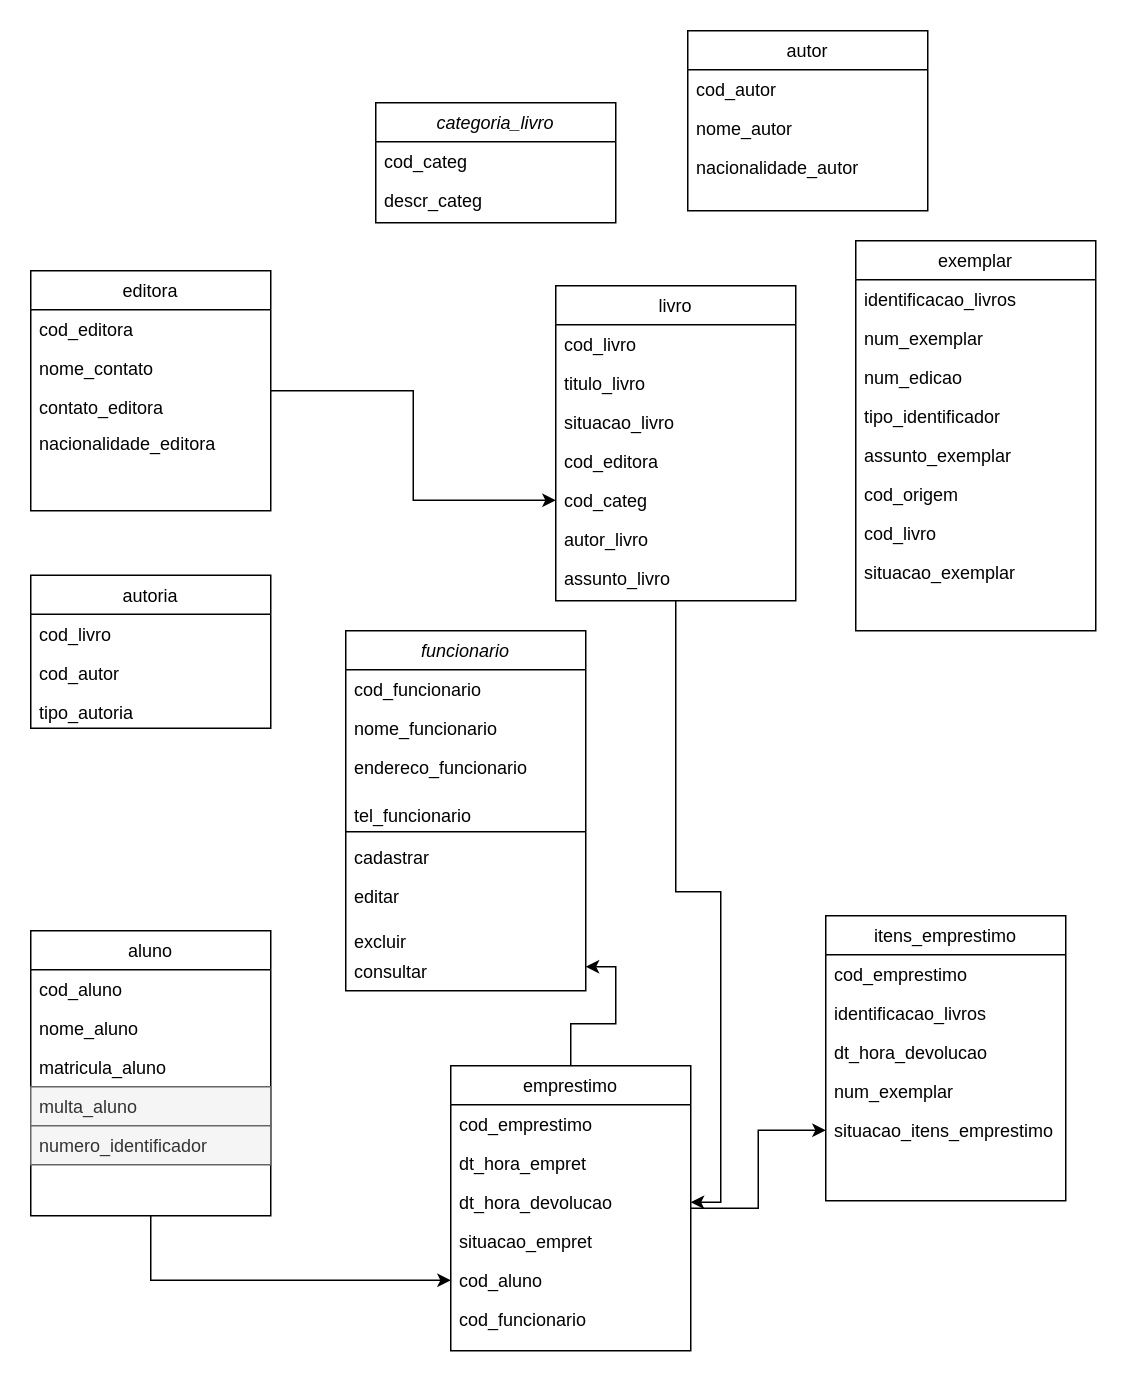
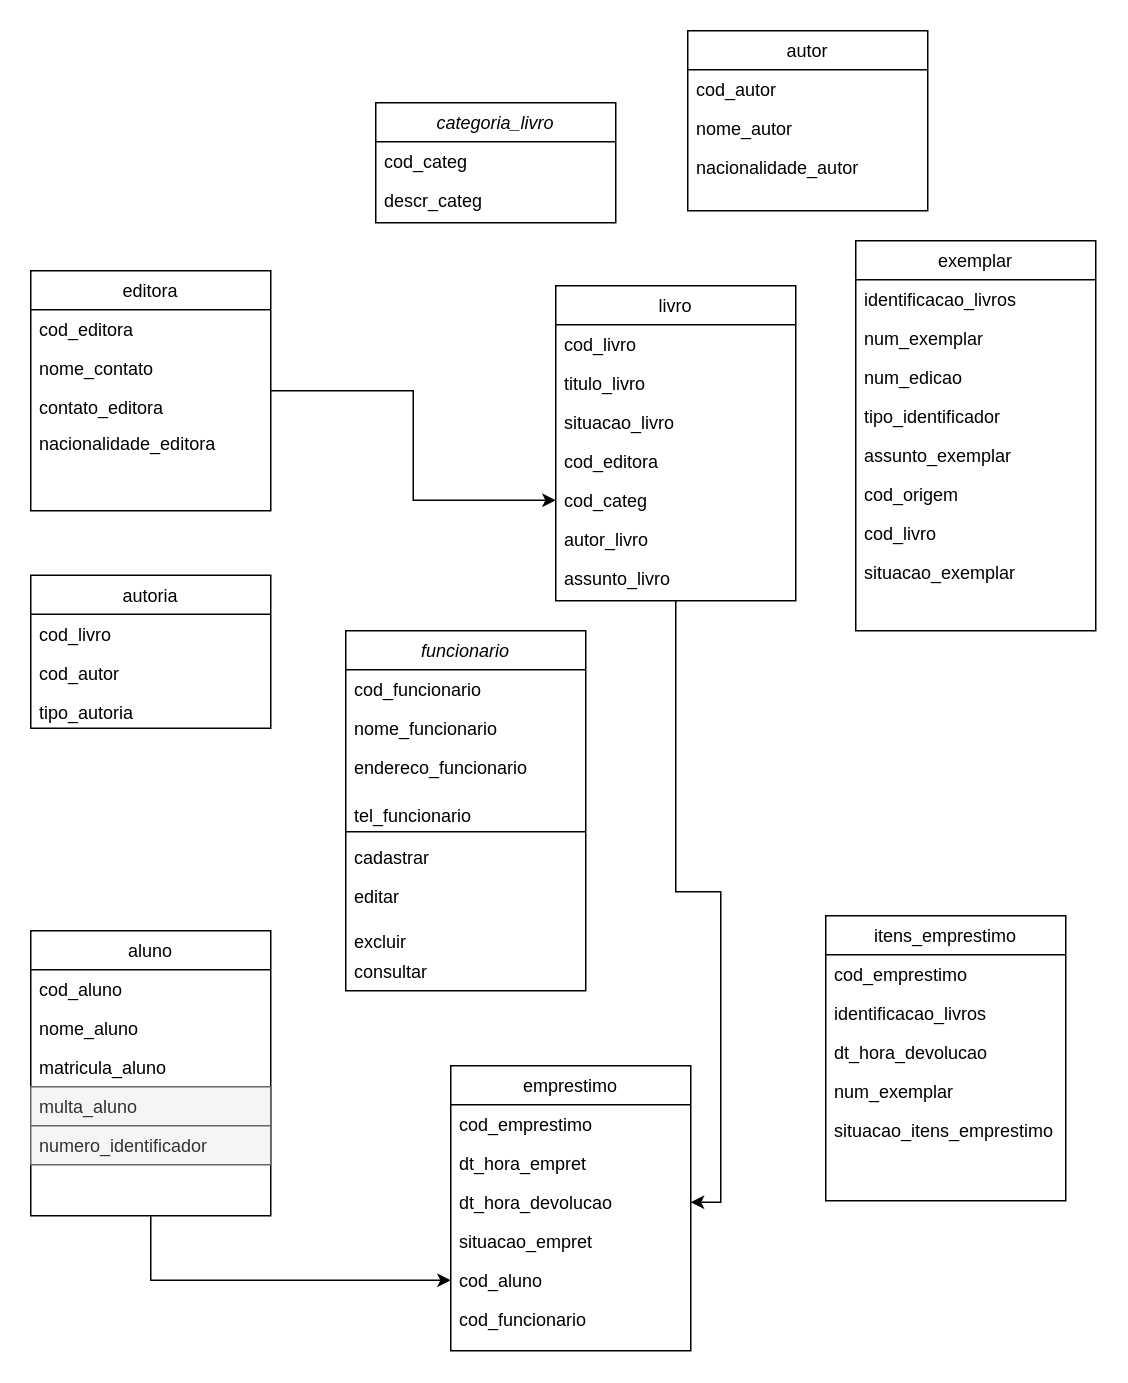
edge "emprestimo" -> "consultar": removed
edge "emprestimo" -> "situacao_itens_emprestimo": removed
